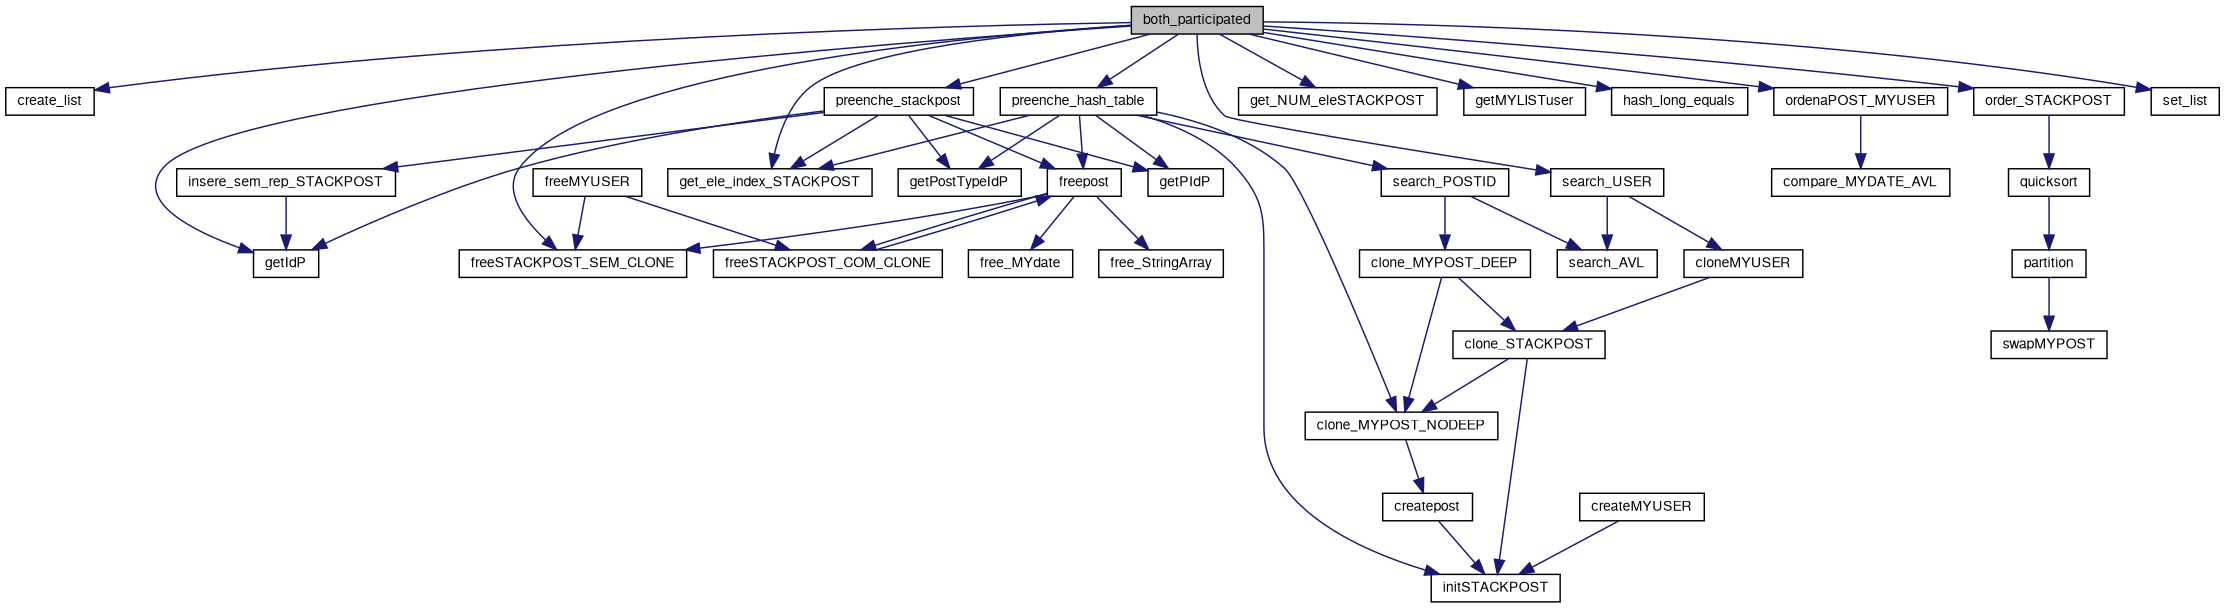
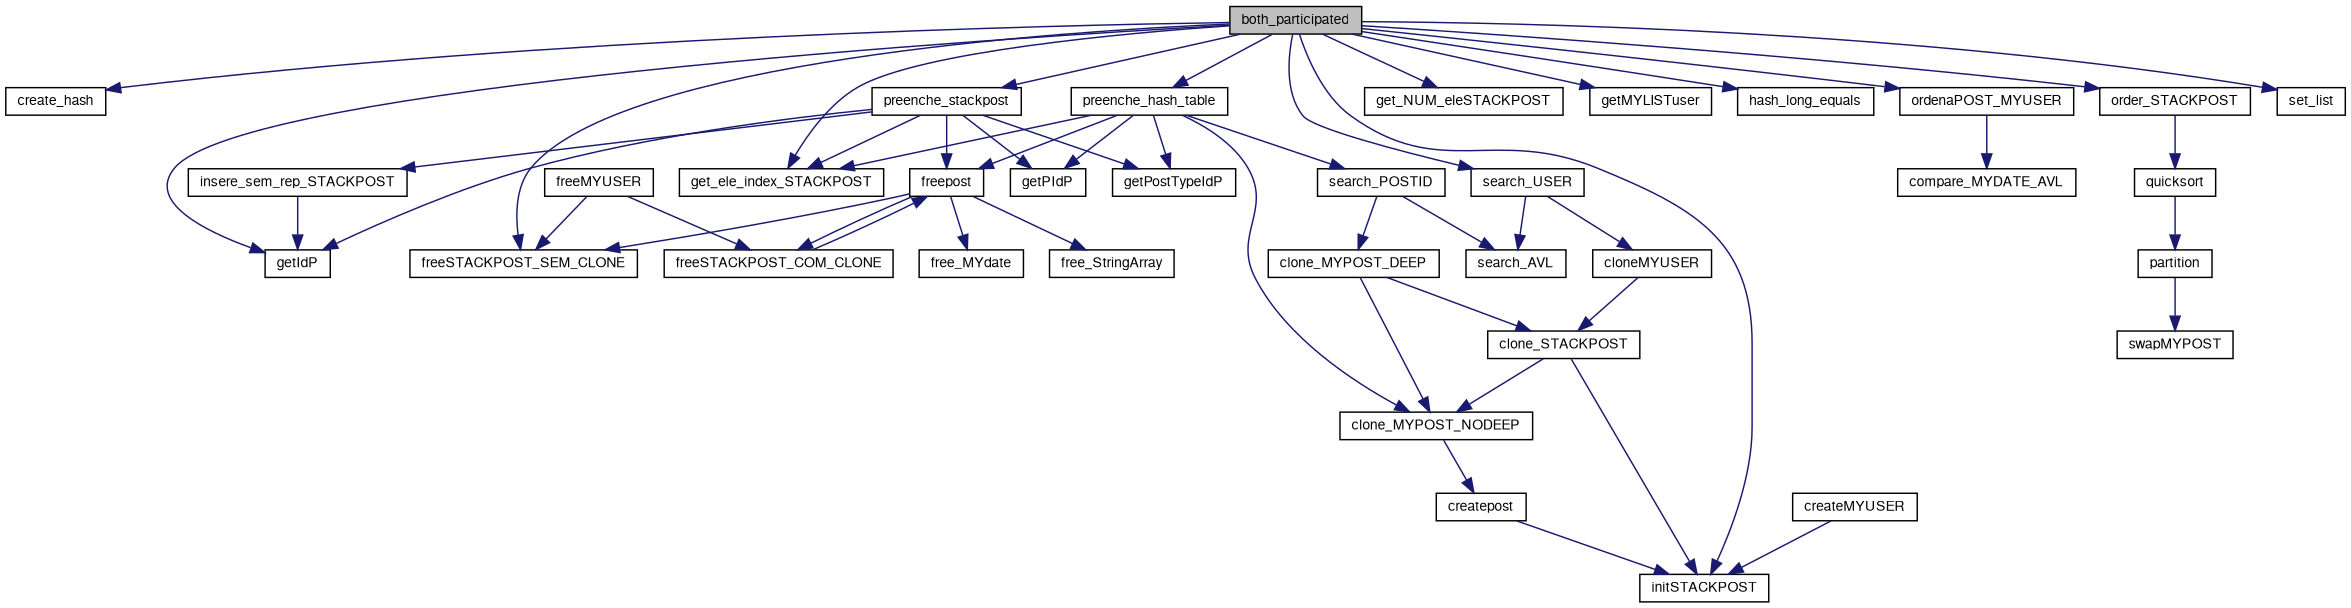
node "create_list": label "create_list" -> "create_hash"
edge "preenche_hash_table" -> "initSTACKPOST": now "both_participated" -> "initSTACKPOST"
